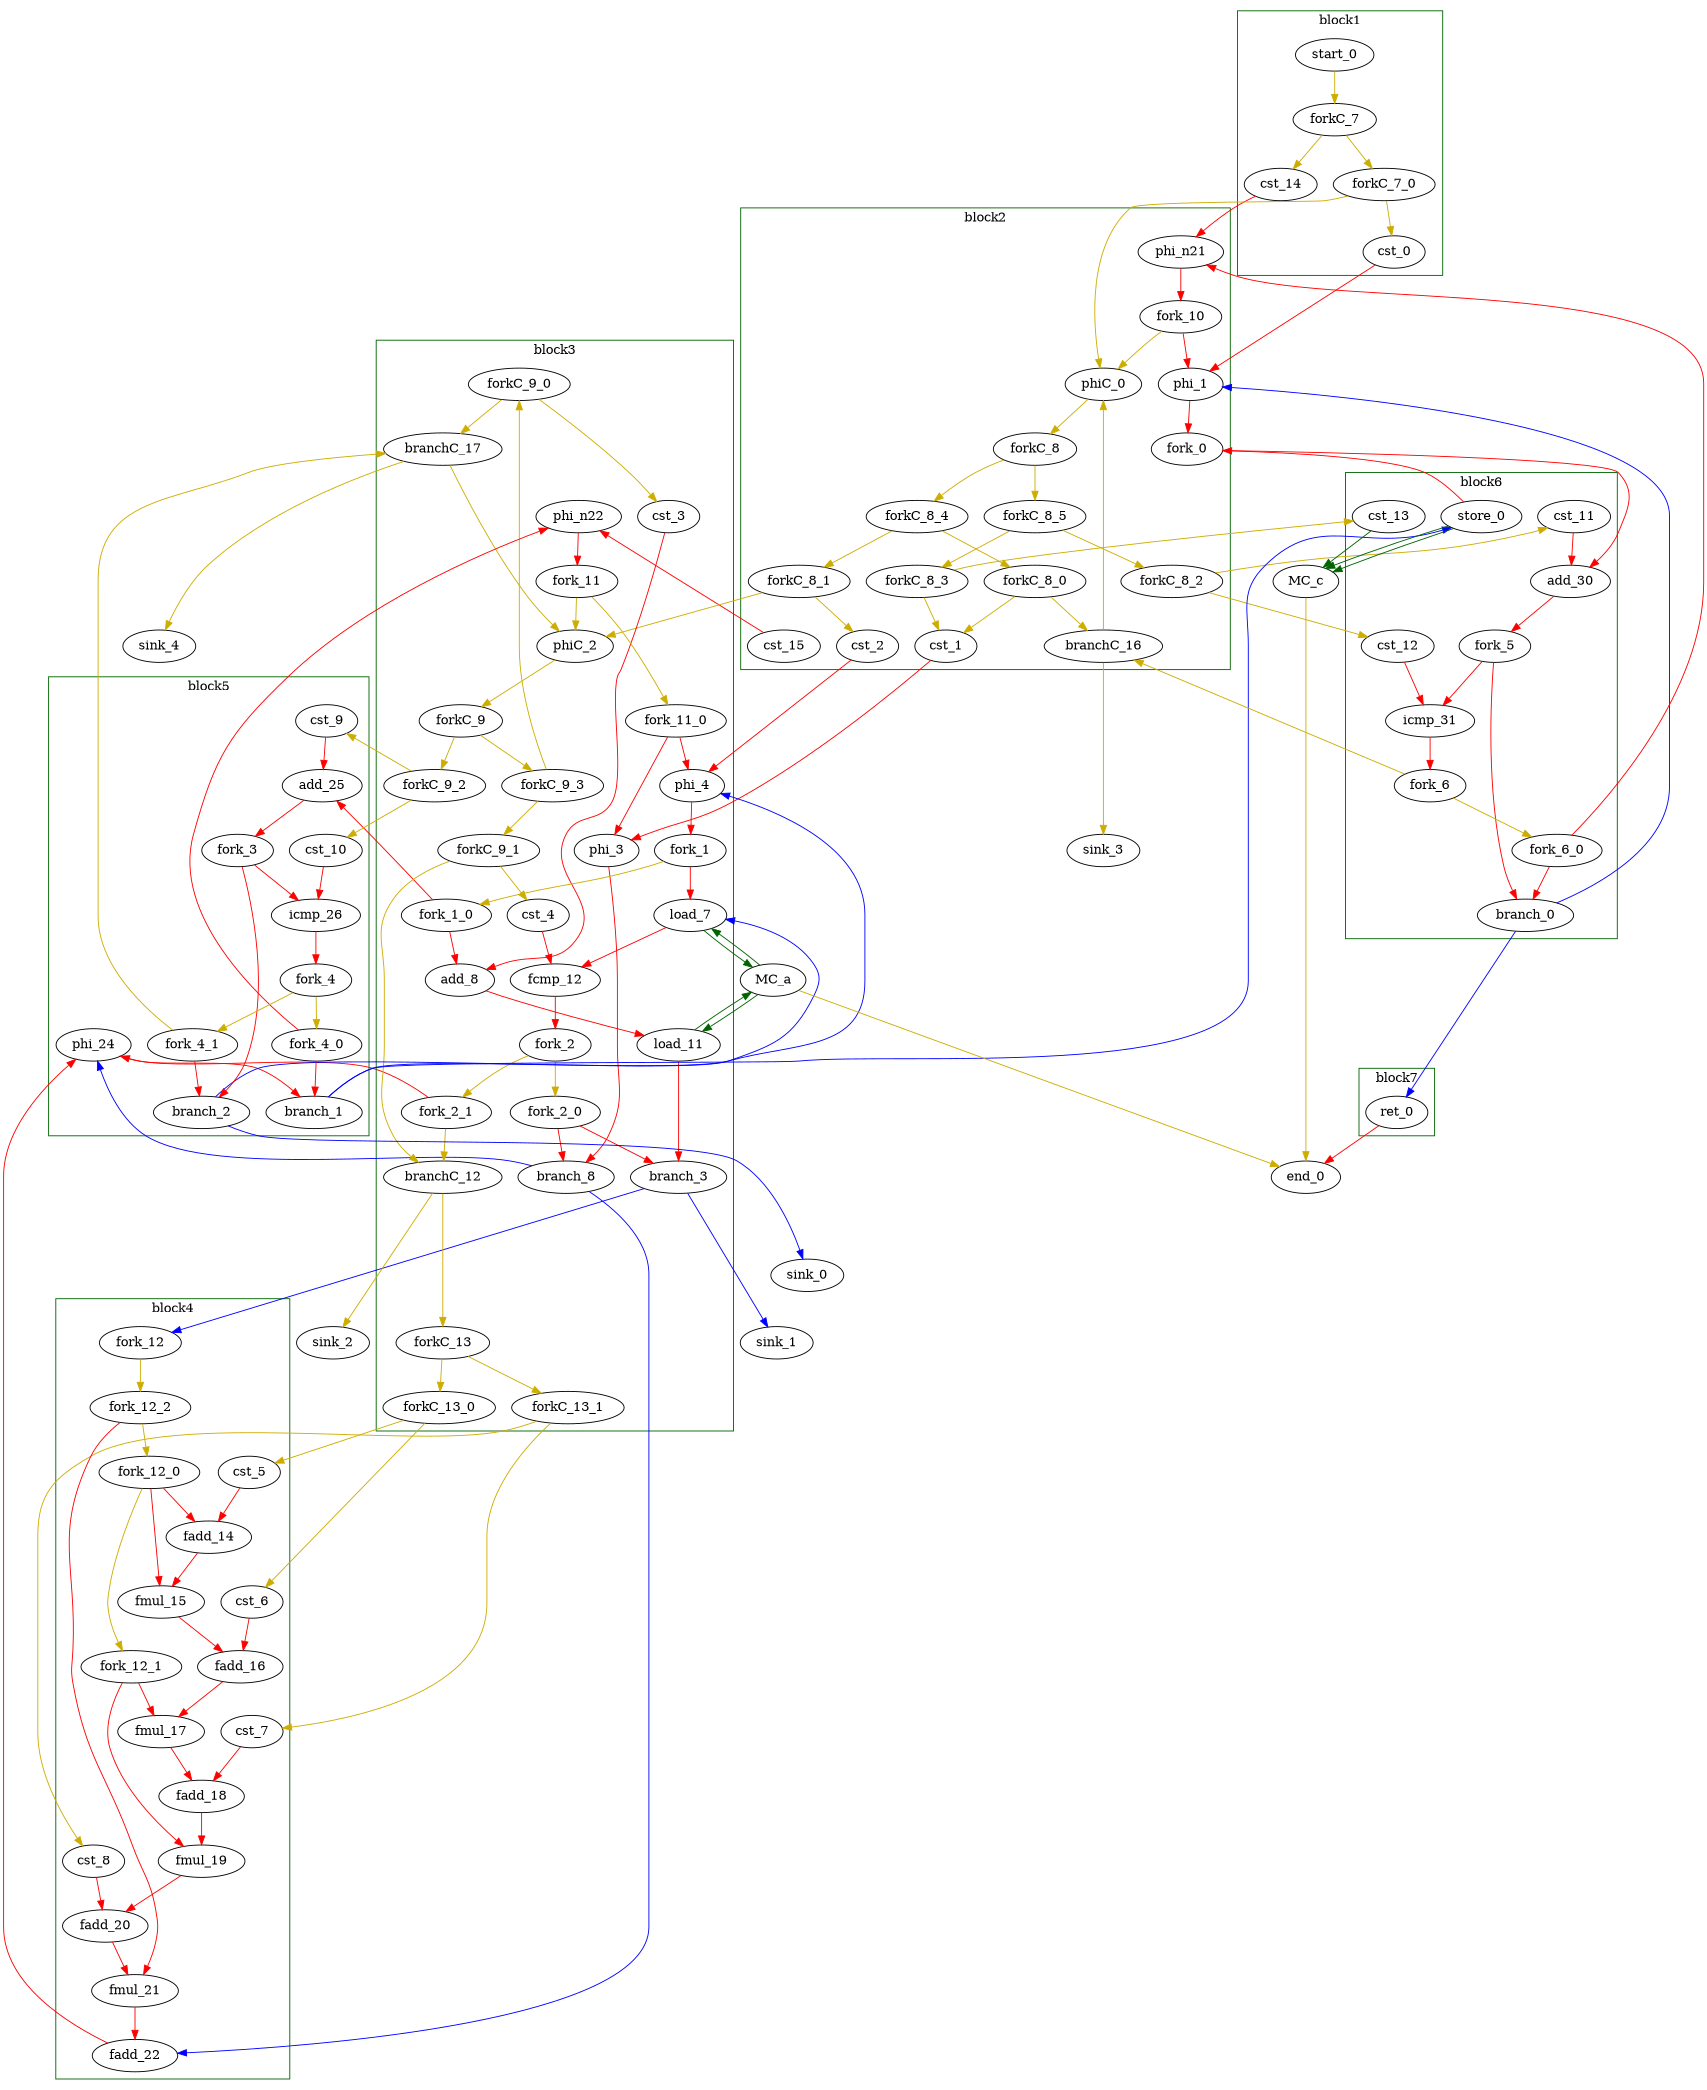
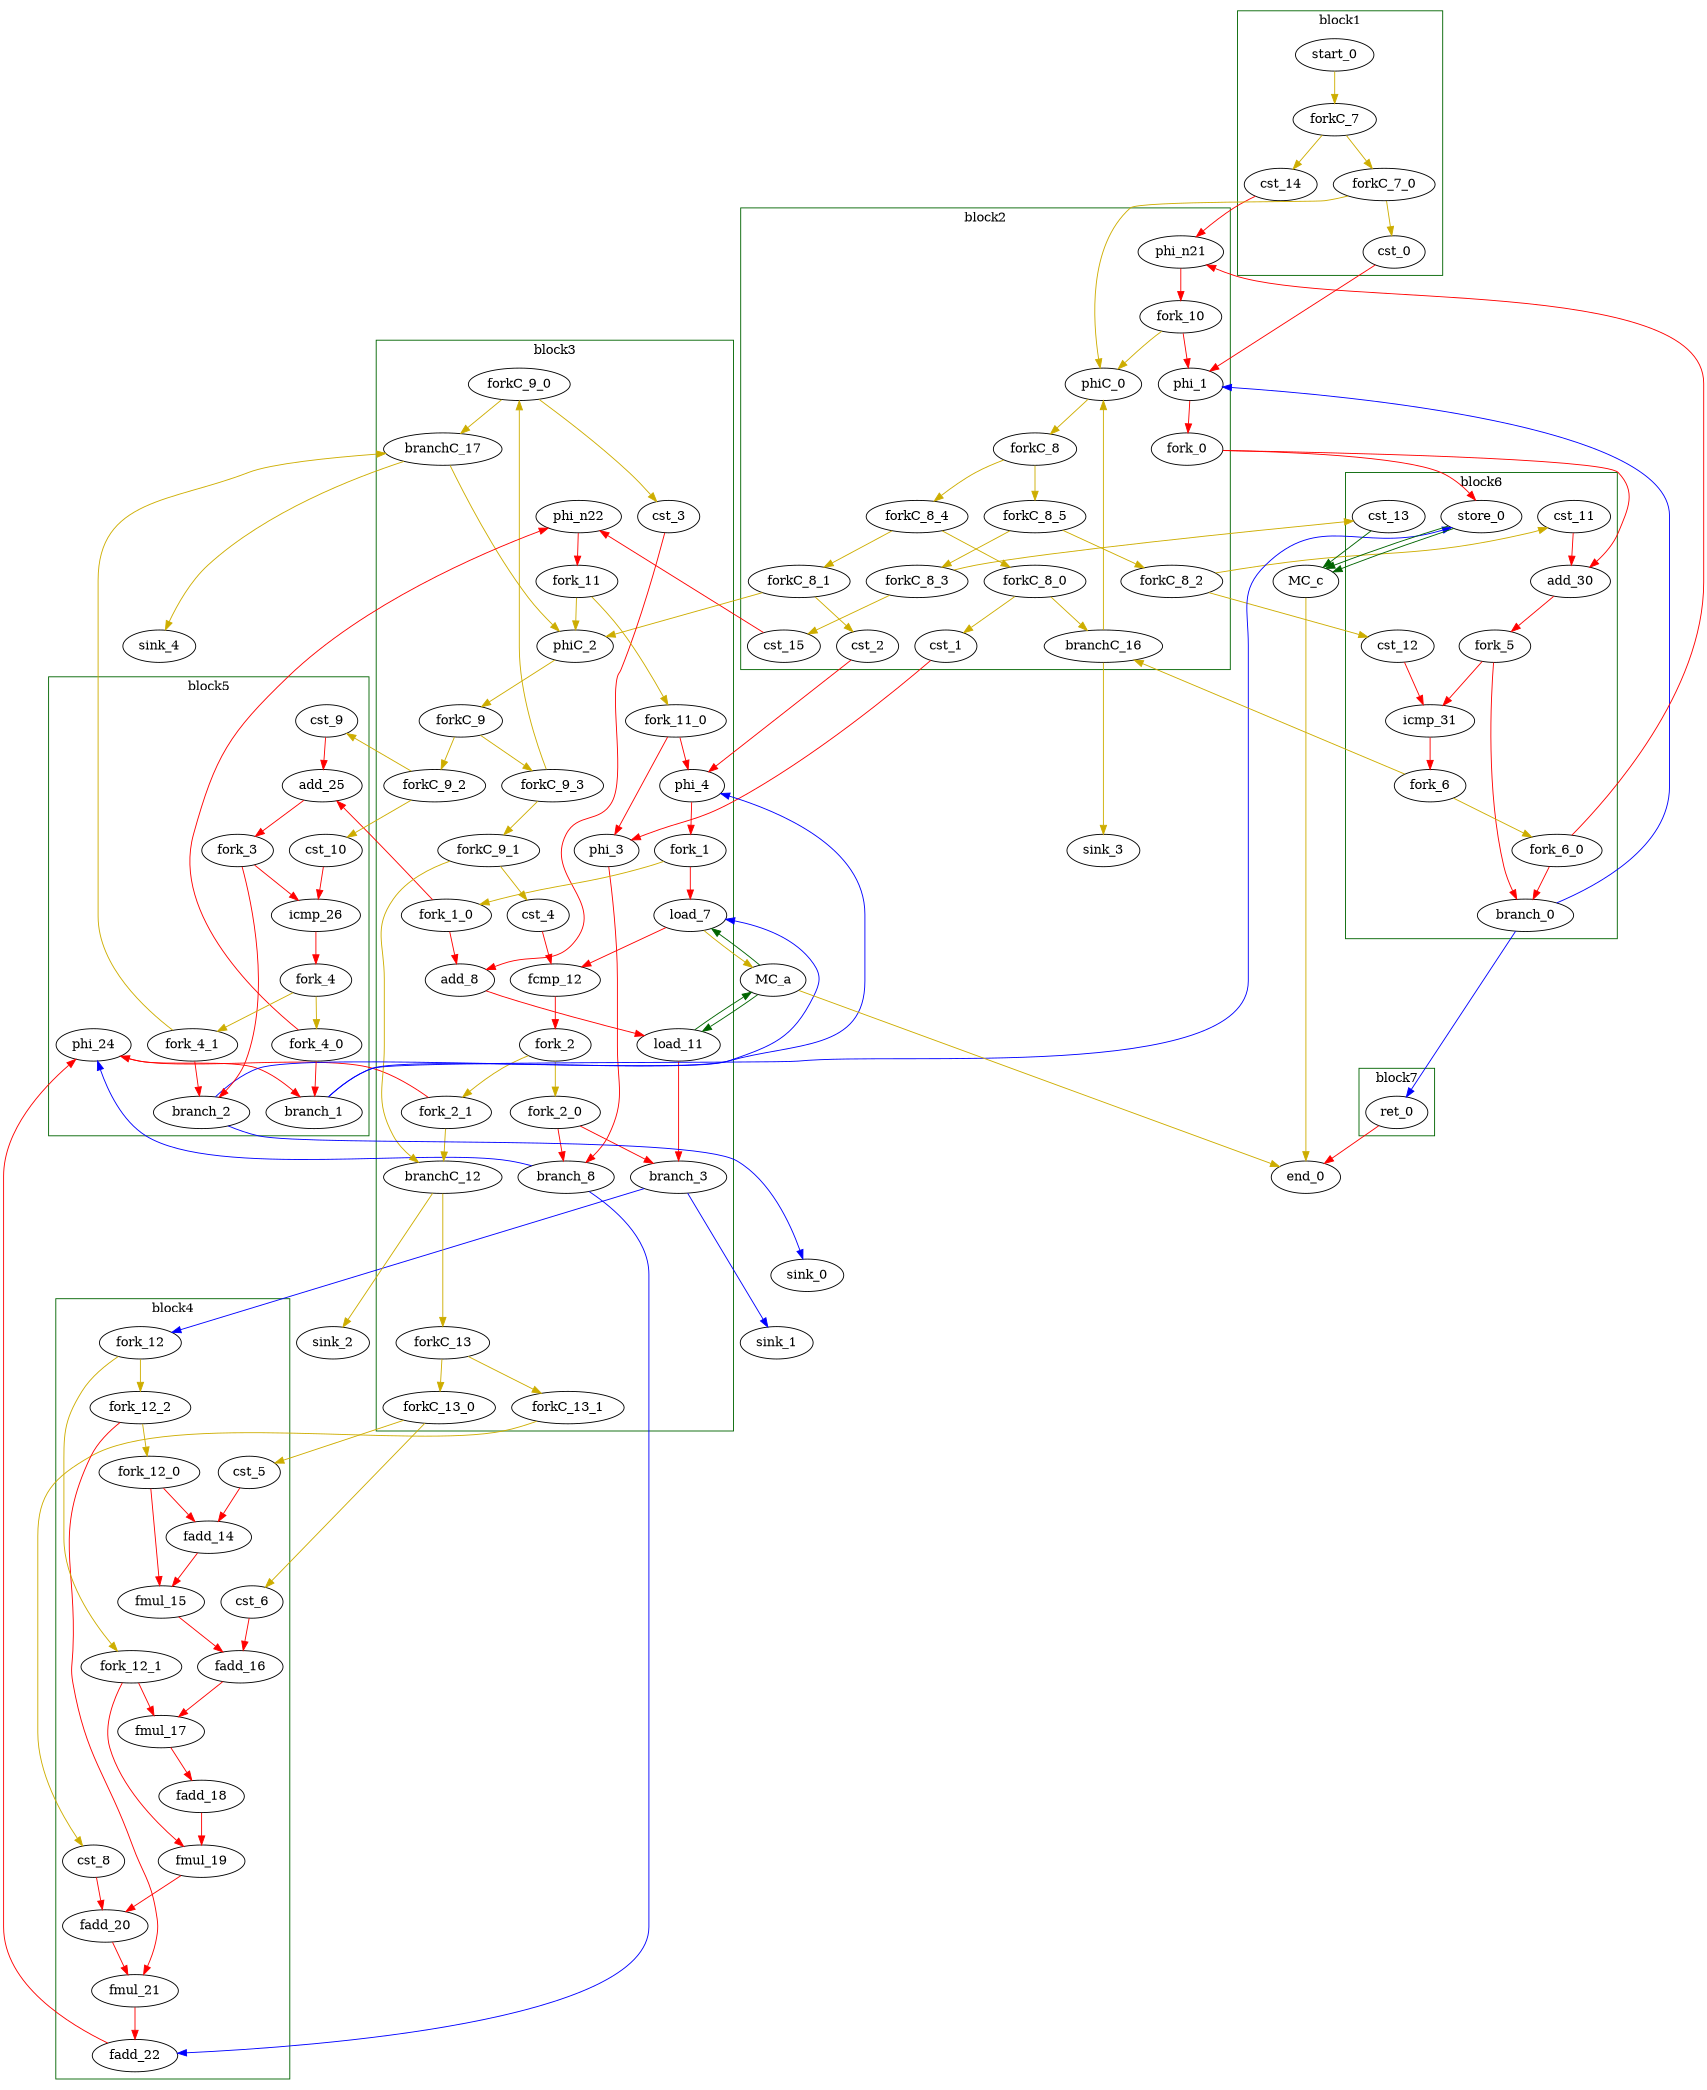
edge "store_0" -> "fork_0": reversed
edge "forkC_8_3" -> "cst_1": now "forkC_8_3" -> "cst_15"
edge "load_7" -> "MC_a": color darkgreen -> gold3
edge "fork_12_0" -> "fork_12_1": now "fork_12" -> "fork_12_1"
node "cst_7": removed
